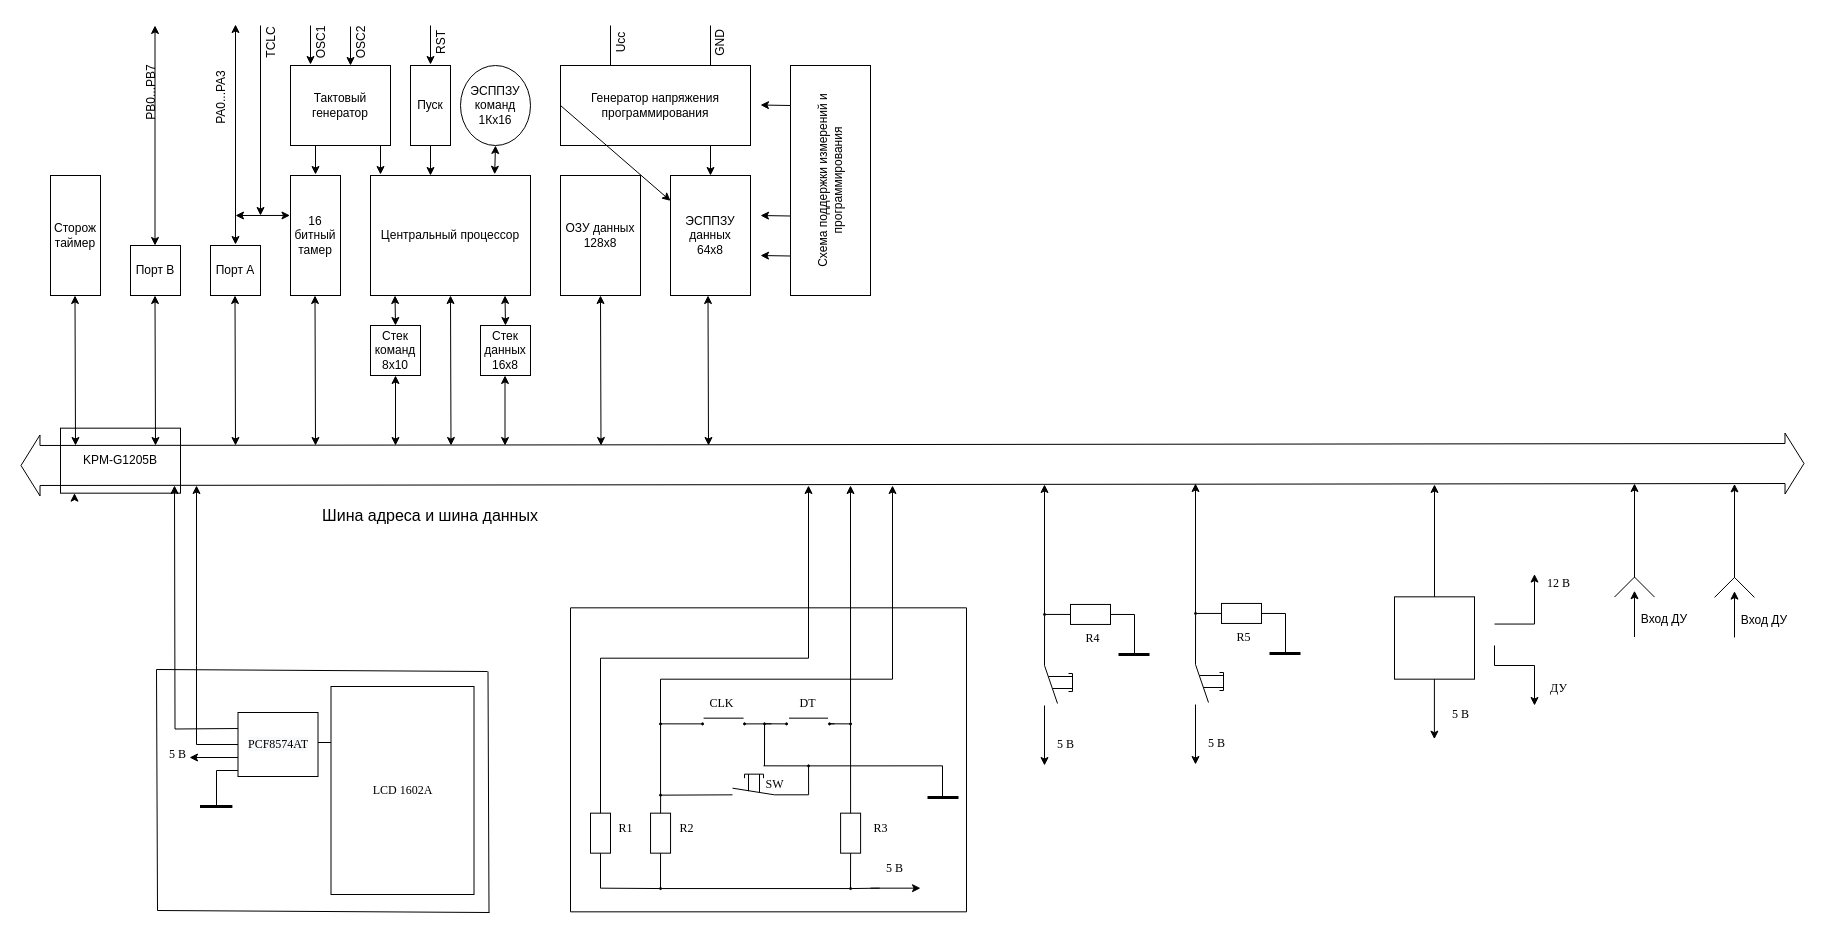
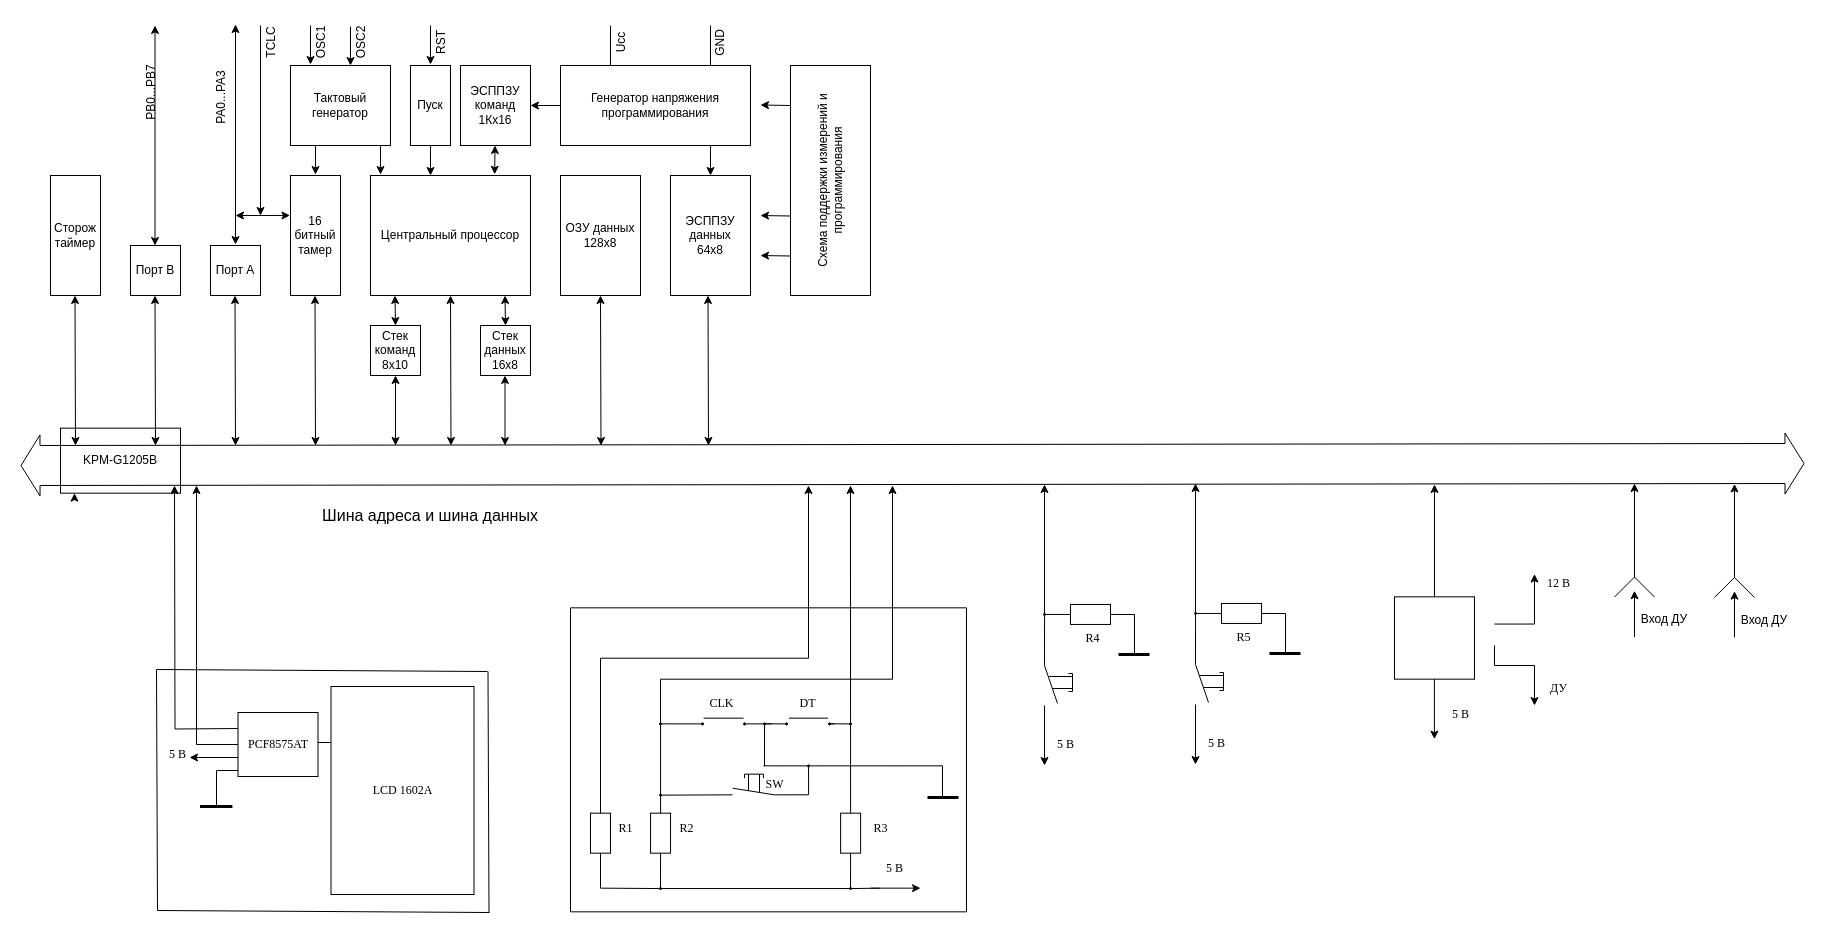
node "ЭСППЗУ команд 1Кх16": shape ellipse -> rectangle
edge "Генератор напряжения программирования" -> "ЭСППЗУ данных 64х8": now "Генератор напряжения программирования" -> "ЭСППЗУ команд 1Кх16"
node "PCF8574AT": label "PCF8574AT" -> "PCF8575AT"
